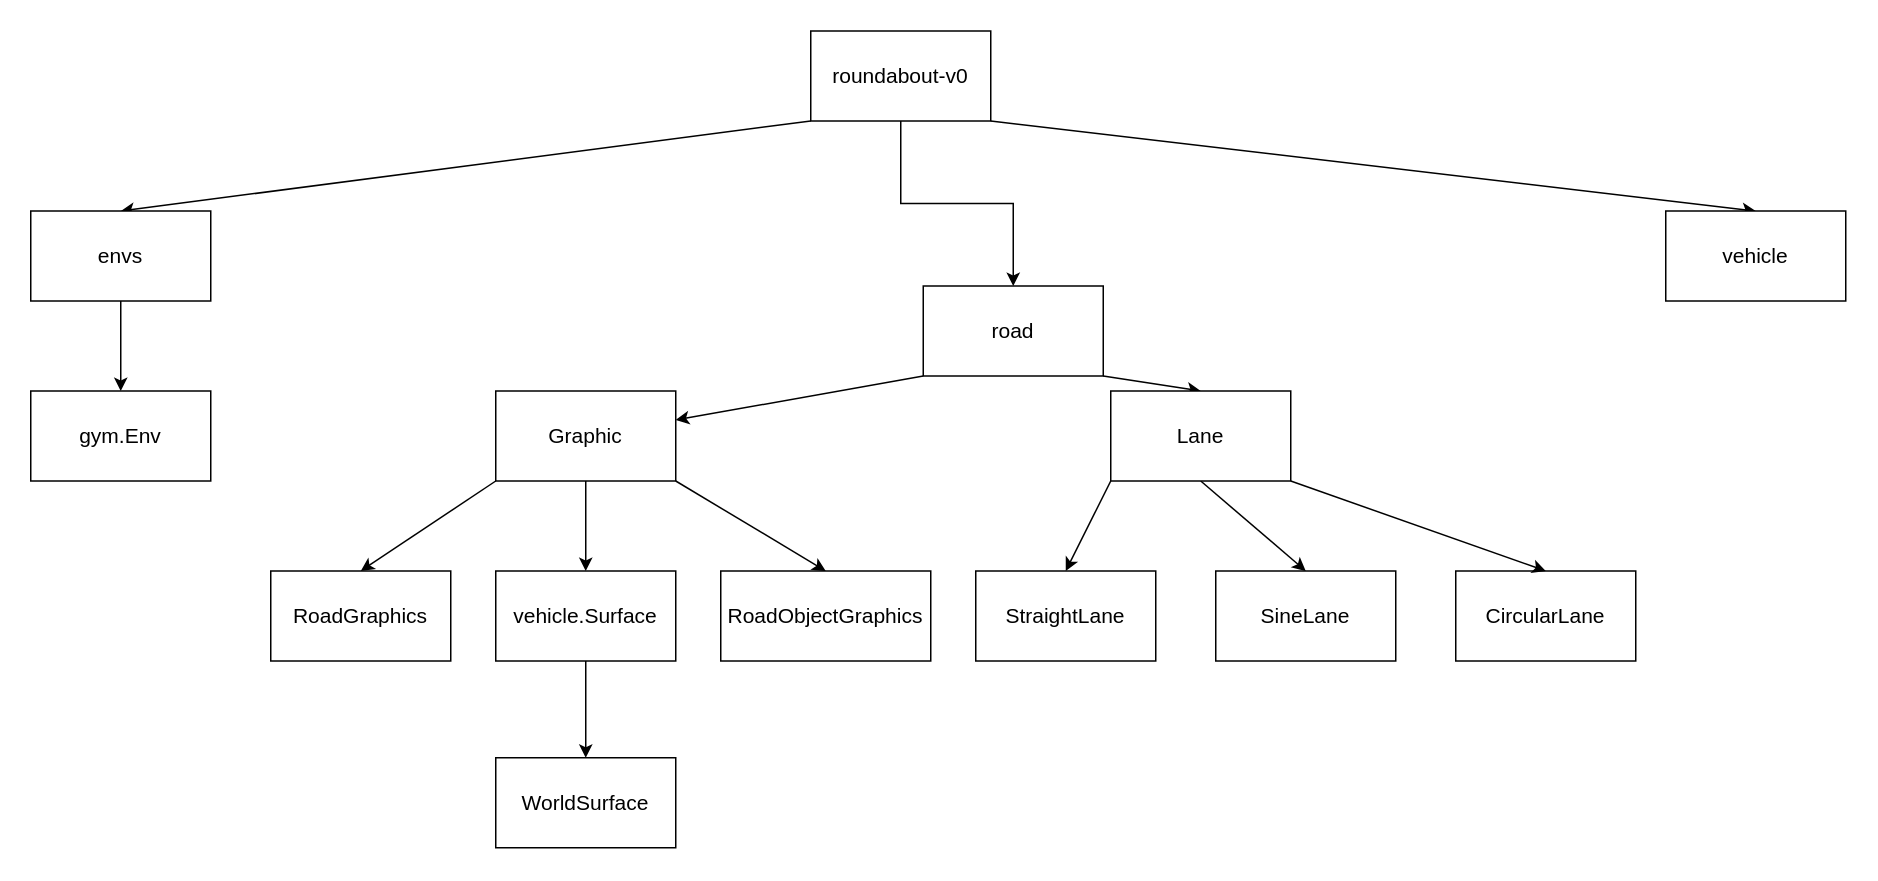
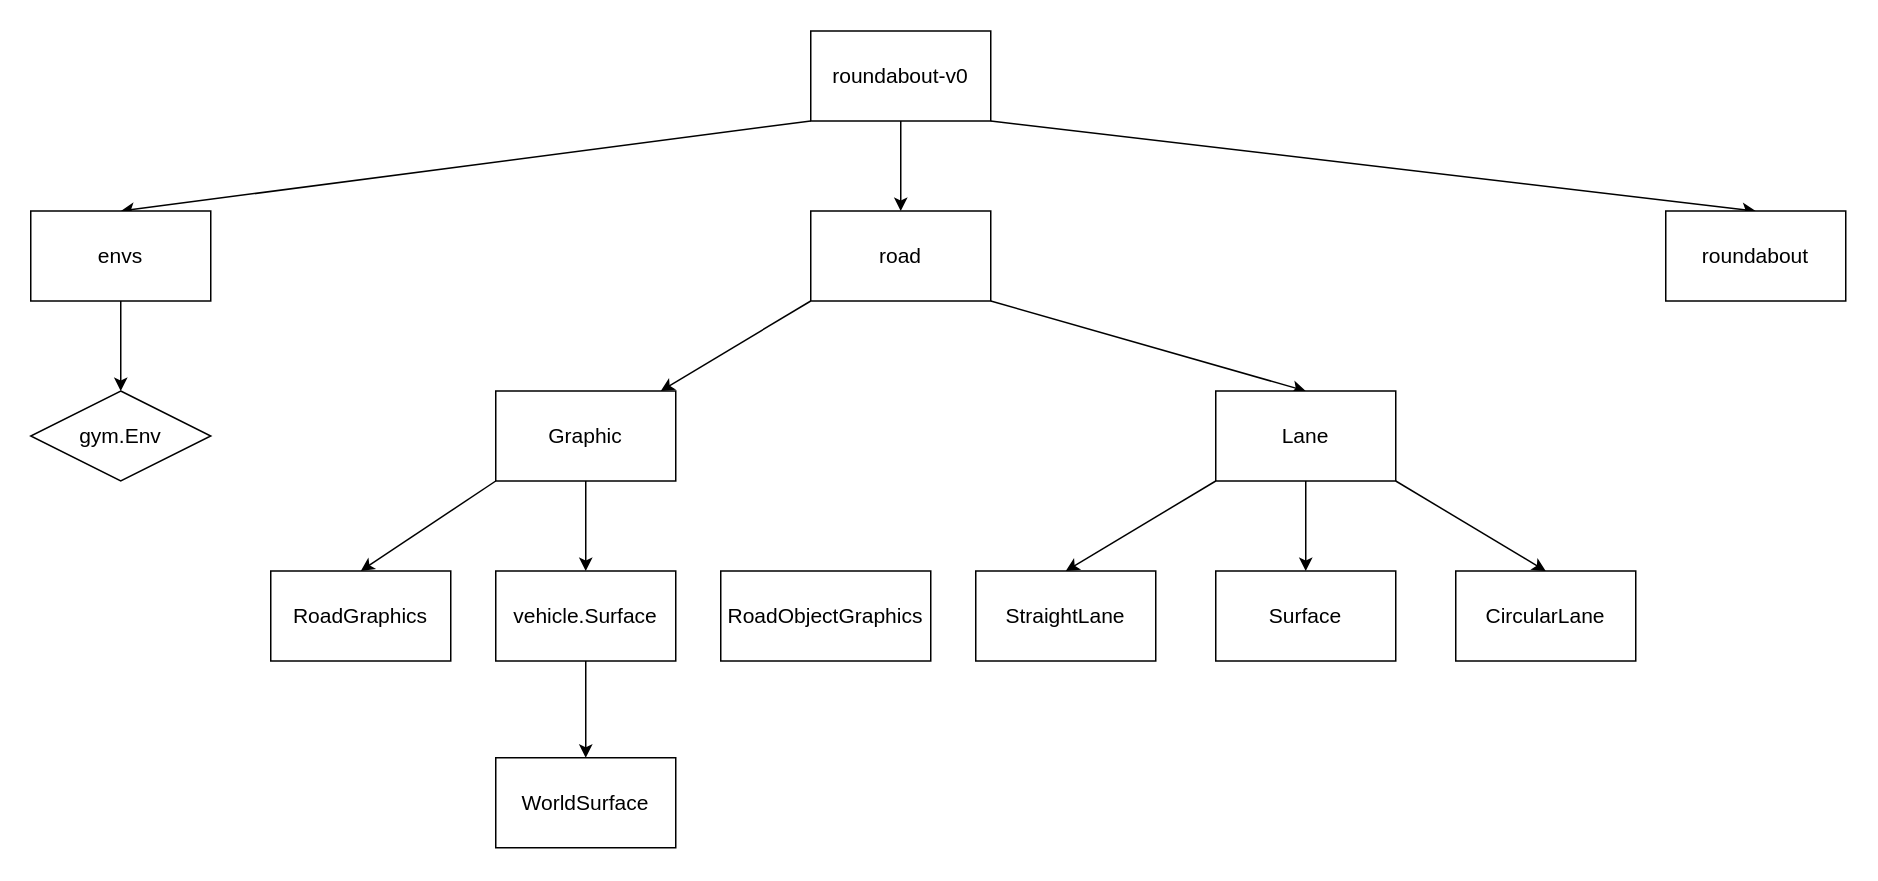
node "vehicle": label "vehicle" -> "roundabout"
node "road": moved (1013, 331) -> (901, 256)
node "gym.Env": shape rectangle -> diamond
node "Lane": moved (1201, 436) -> (1306, 436)
edge "Graphic" -> "RoadObjectGraphics": removed
node "SineLane": label "SineLane" -> "Surface"
